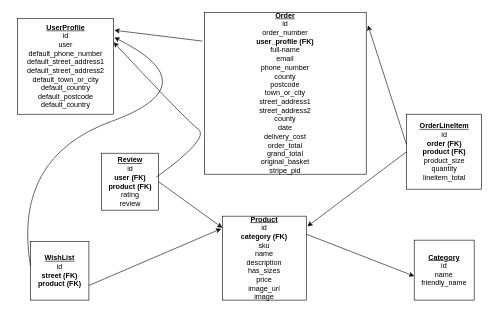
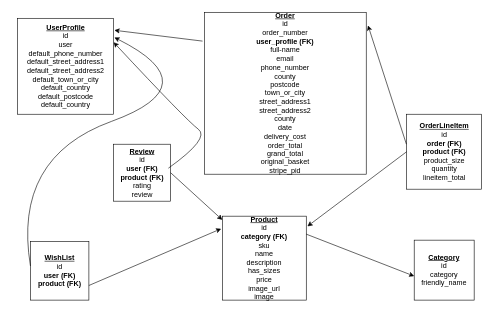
node "Review id user (FK) product (FK) rating review": moved (130, 182) -> (142, 173)
node "Category id name friendly_name": label "Category id name friendly_name" -> "Category id category friendly_name"
node "WishList id street (FK) product (FK)": label "WishList id street (FK) product (FK)" -> "WishList id user (FK) product (FK)"
